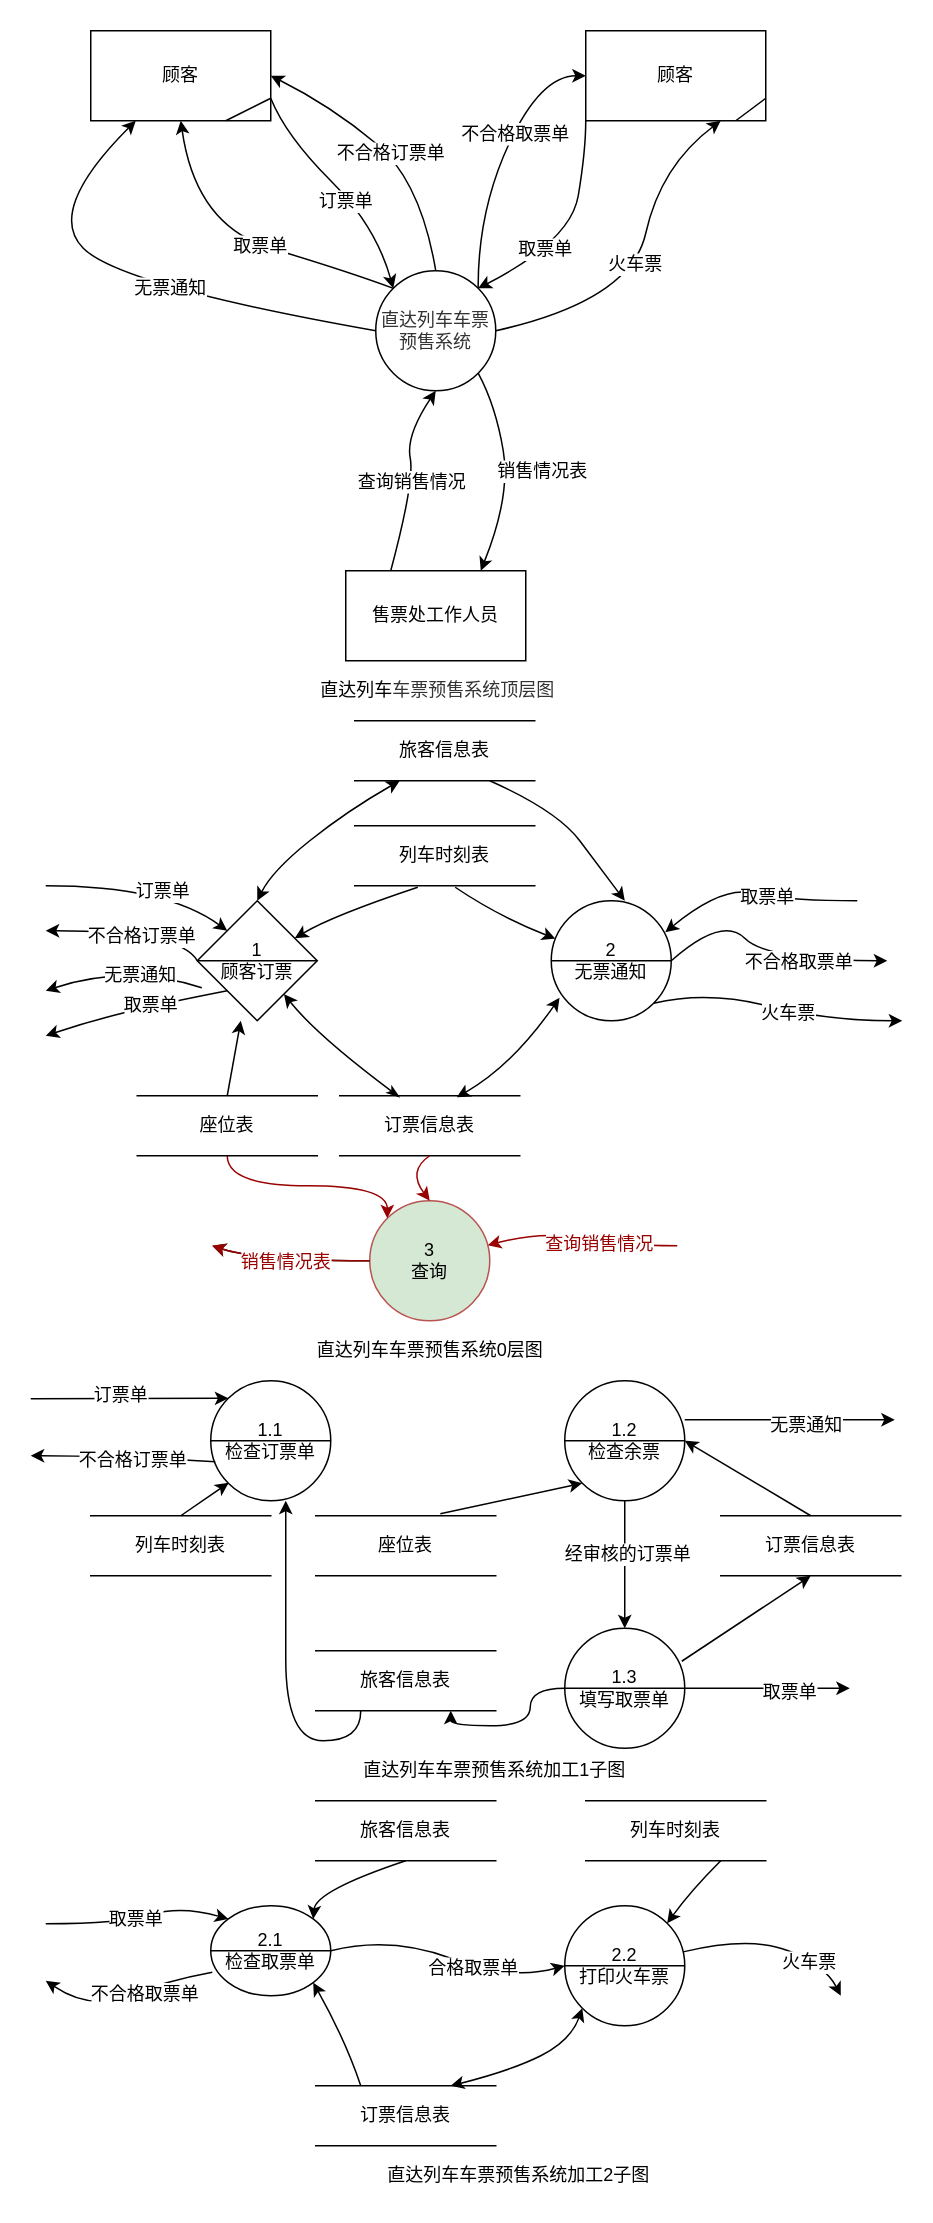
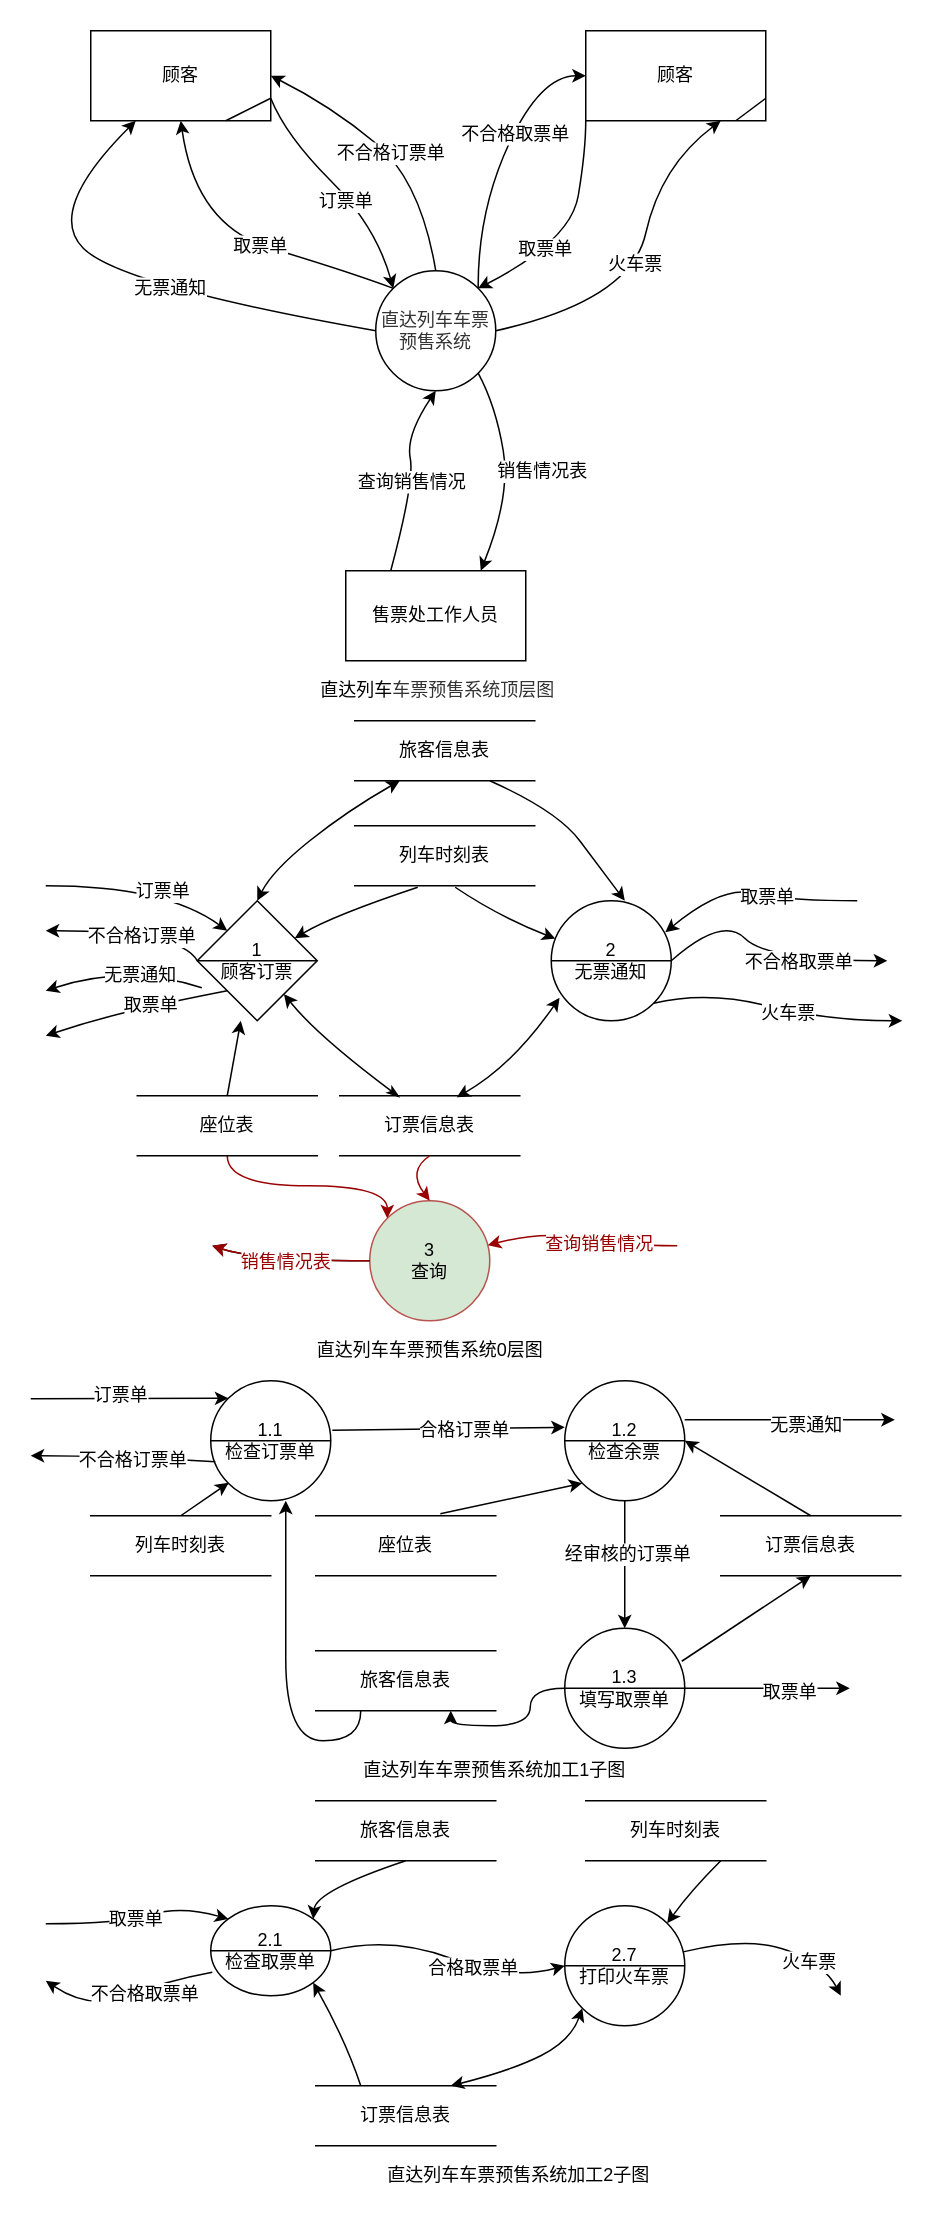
edge "1.1 检查订票单" -> "1.2 检查余票": added, label "合格订票单"
node "2.2 打印火车票": label "2.2 打印火车票" -> "2.7 打印火车票"
